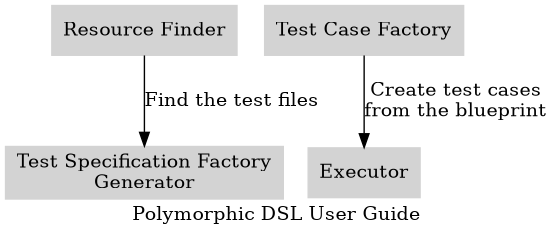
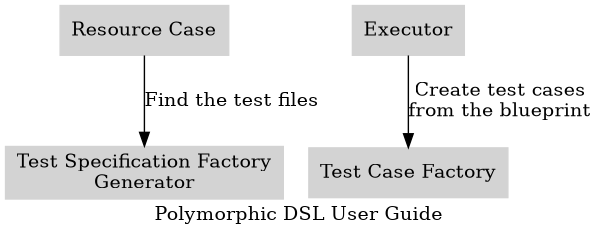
node "Resource Finder": label "Resource Finder" -> "Resource Case"
edge "Test Case Factory" -> "Executor": reversed
